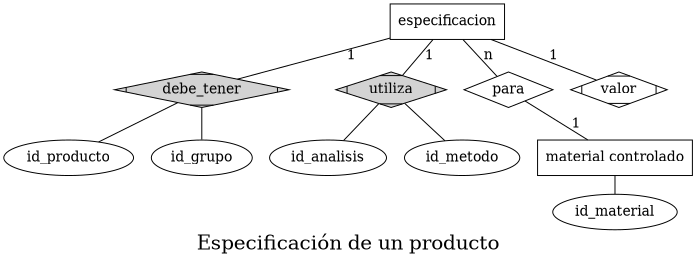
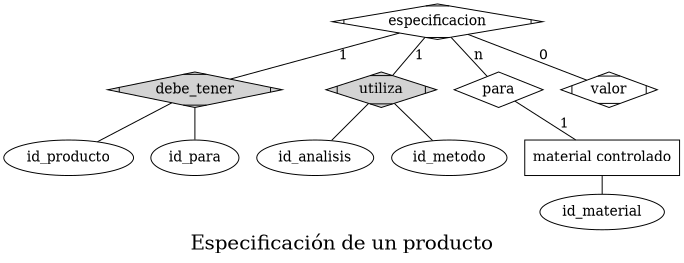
node "especificacion": shape box -> Mdiamond
edge "especificacion" -- "valor": label "1" -> "0"
node "id_grupo": label "id_grupo" -> "id_para"
